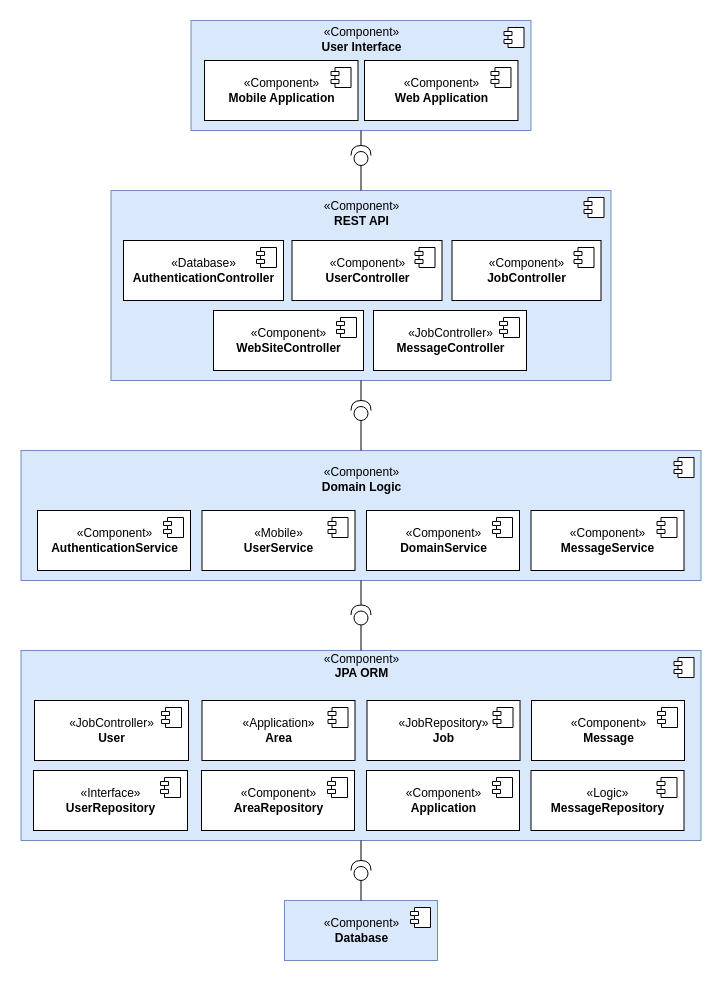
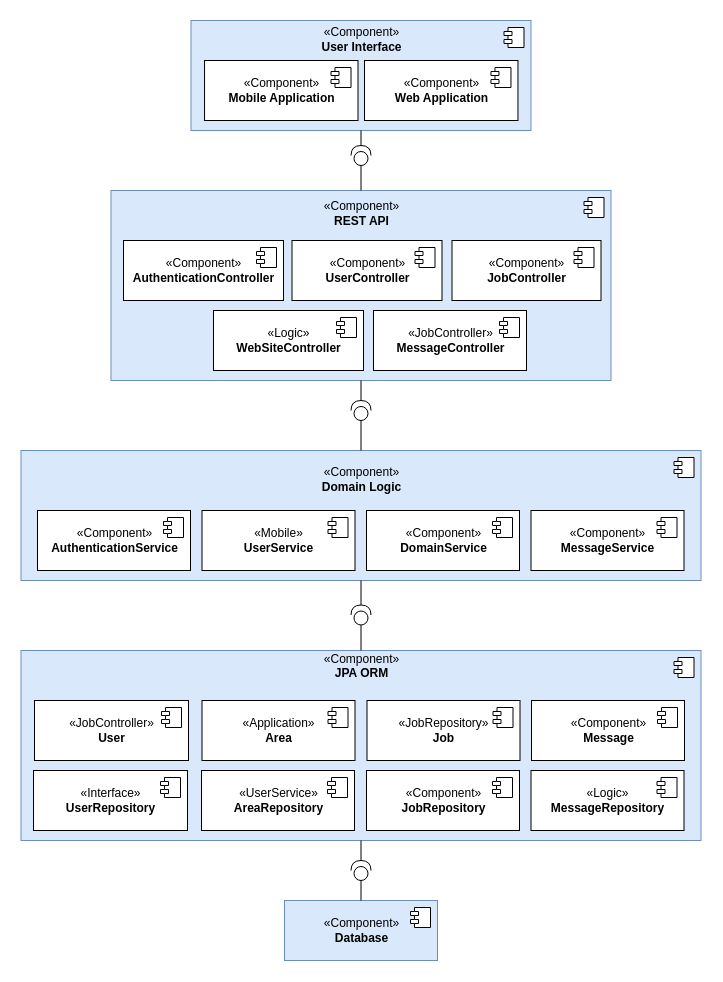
node "«Database» AuthenticationController": label "«Database» AuthenticationController" -> "«Component» AuthenticationController"
node "«Component» WebSiteController": label "«Component» WebSiteController" -> "«Logic» WebSiteController"
node "«Component» AreaRepository": label "«Component» AreaRepository" -> "«UserService» AreaRepository"
node "«Component» Application": label "«Component» Application" -> "«Component» JobRepository"
